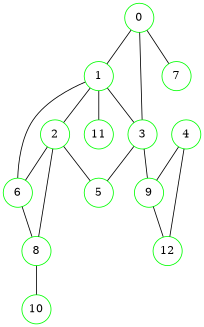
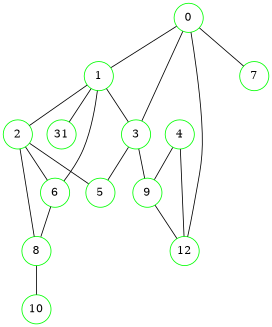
node "11": label "11" -> "31"
edge "0" -- "12": added
